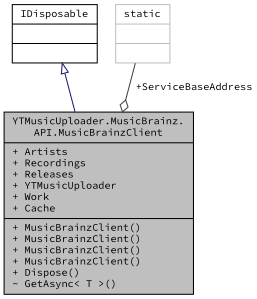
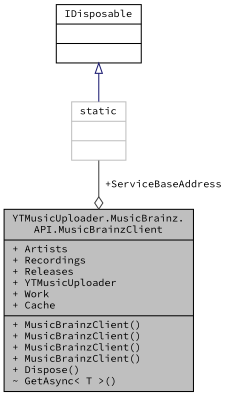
edge "YTMusicUploader.MusicBrainz." -> "IDisposable": now "static" -> "IDisposable"
